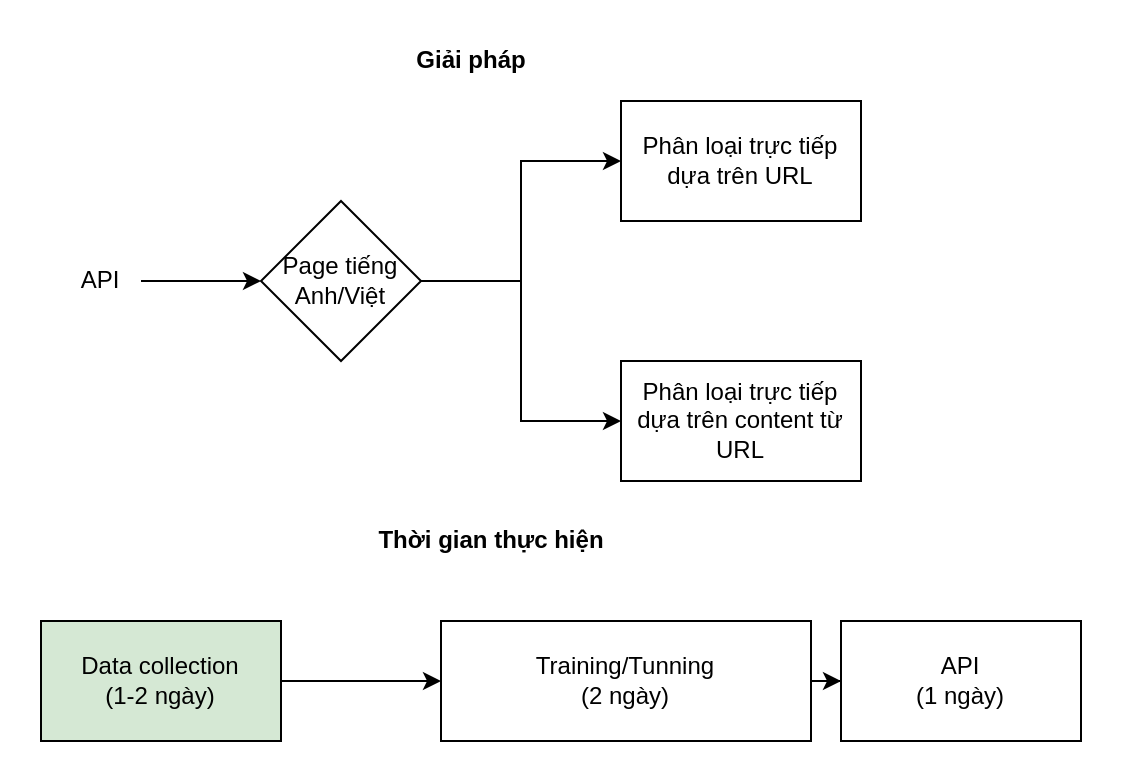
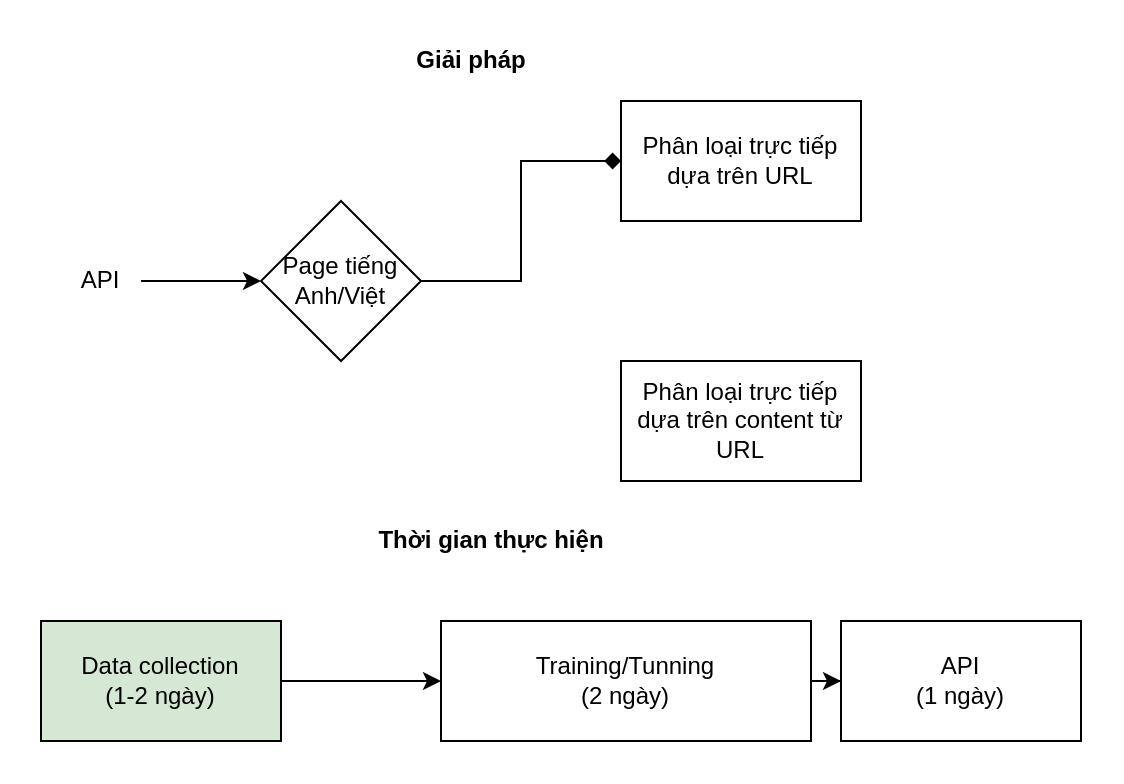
edge "Page tiếng Anh/Việt" -> "Phân loại trực tiếp dựa trên URL": arrowhead classic -> diamond
edge "Page tiếng Anh/Việt" -> "Phân loại trực tiếp dựa trên content từ URL": removed
